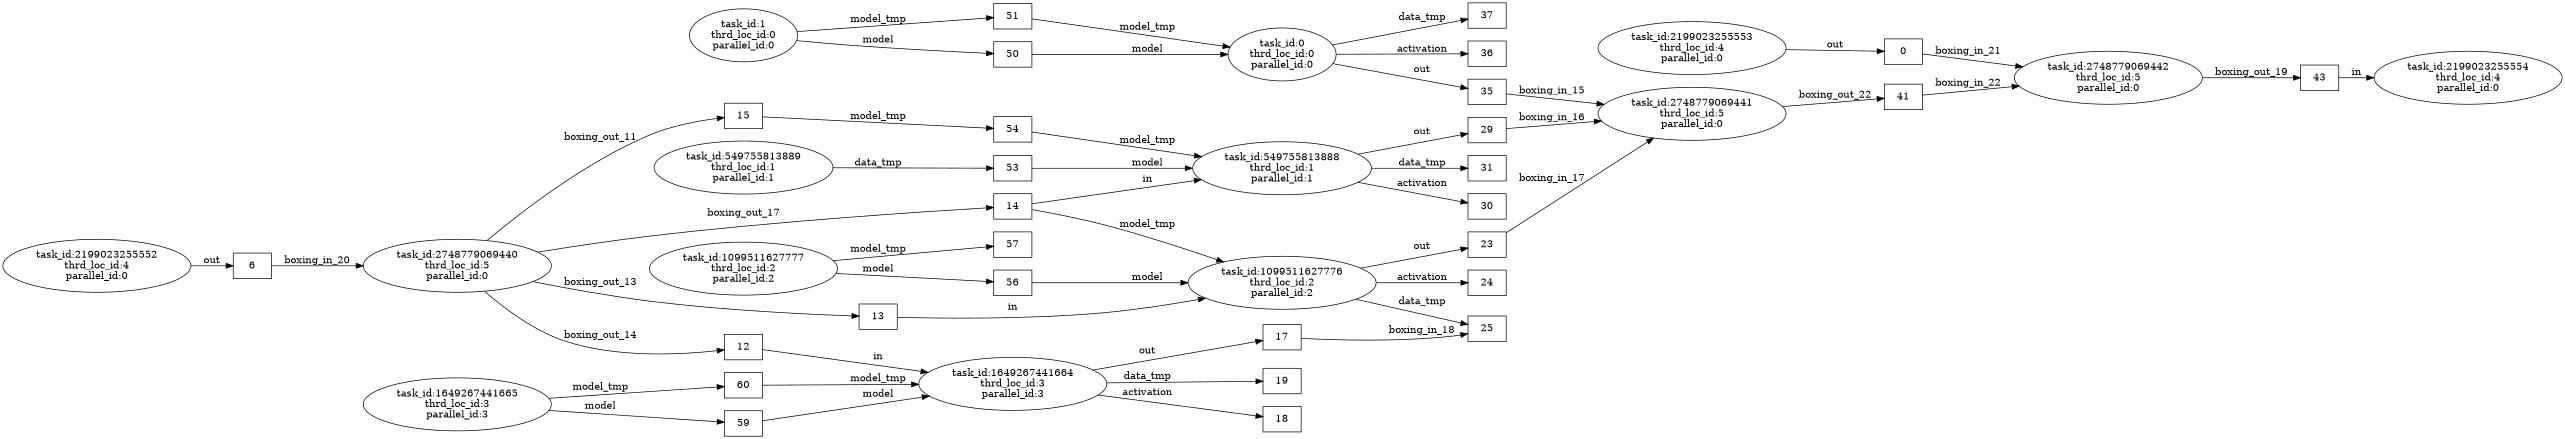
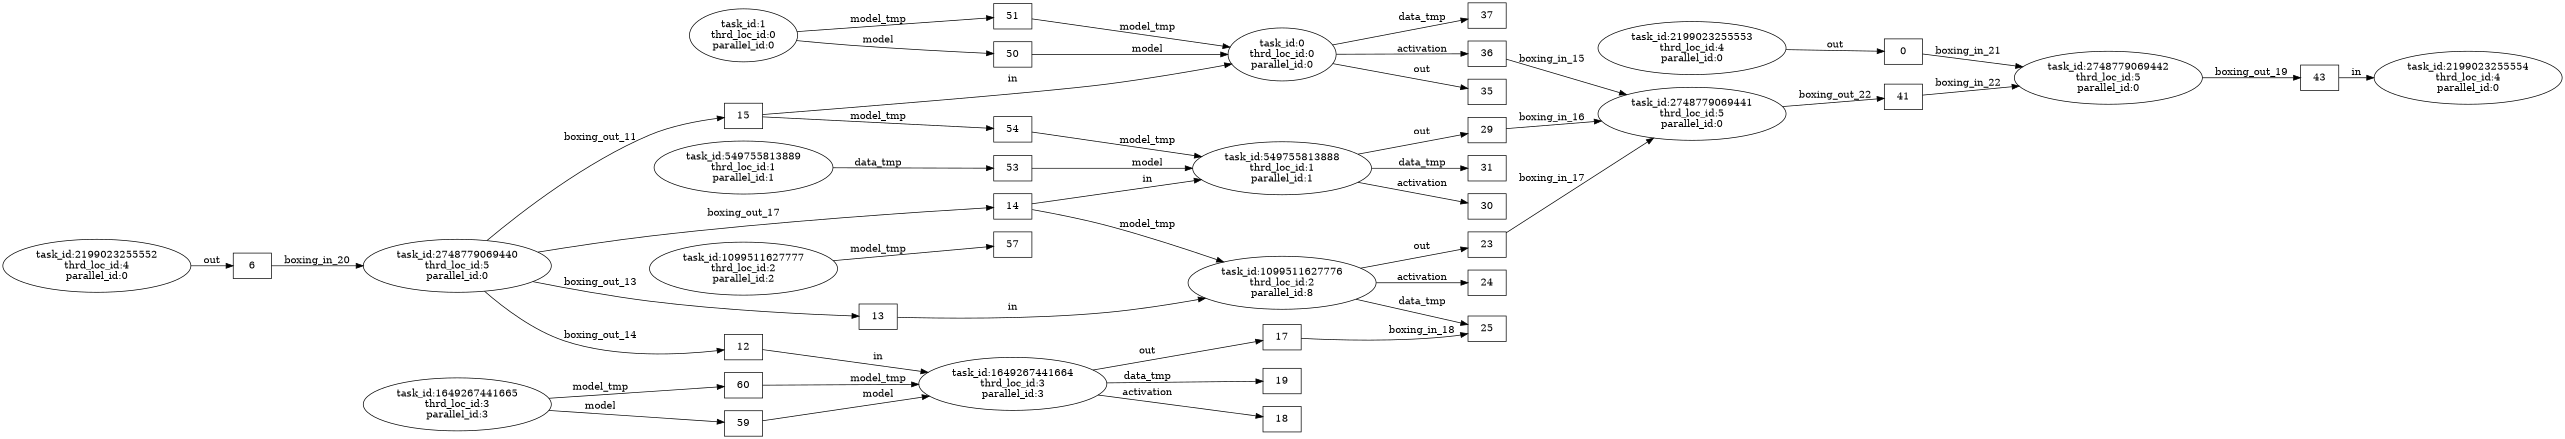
edge "15" -> "task_id:0 thrd_loc_id:0 parallel_id:0": added, label "in"
edge "35" -> "task_id:2748779069441 thrd_loc_id:5 parallel_id:0": now "36" -> "task_id:2748779069441 thrd_loc_id:5 parallel_id:0"
node "56": removed
node "task_id:1099511627776 thrd_loc_id:2 parallel_id:2": label "task_id:1099511627776 thrd_loc_id:2 parallel_id:2" -> "task_id:1099511627776 thrd_loc_id:2 parallel_id:8"
